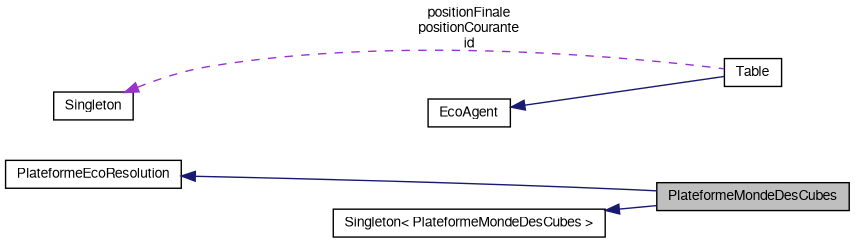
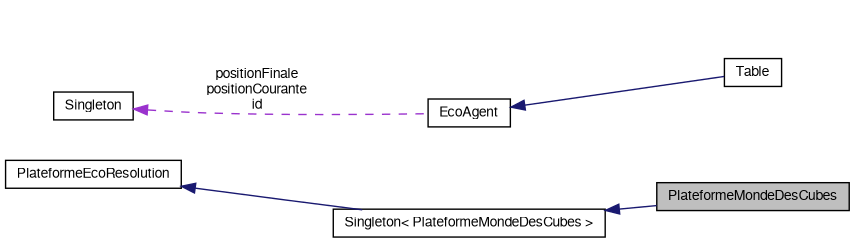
edge "Table" -> "Singleton": now "EcoAgent" -> "Singleton"
edge "PlateformeMondeDesCubes" -> "PlateformeEcoResolution": now "Singleton< PlateformeMondeDesCubes >" -> "PlateformeEcoResolution"
